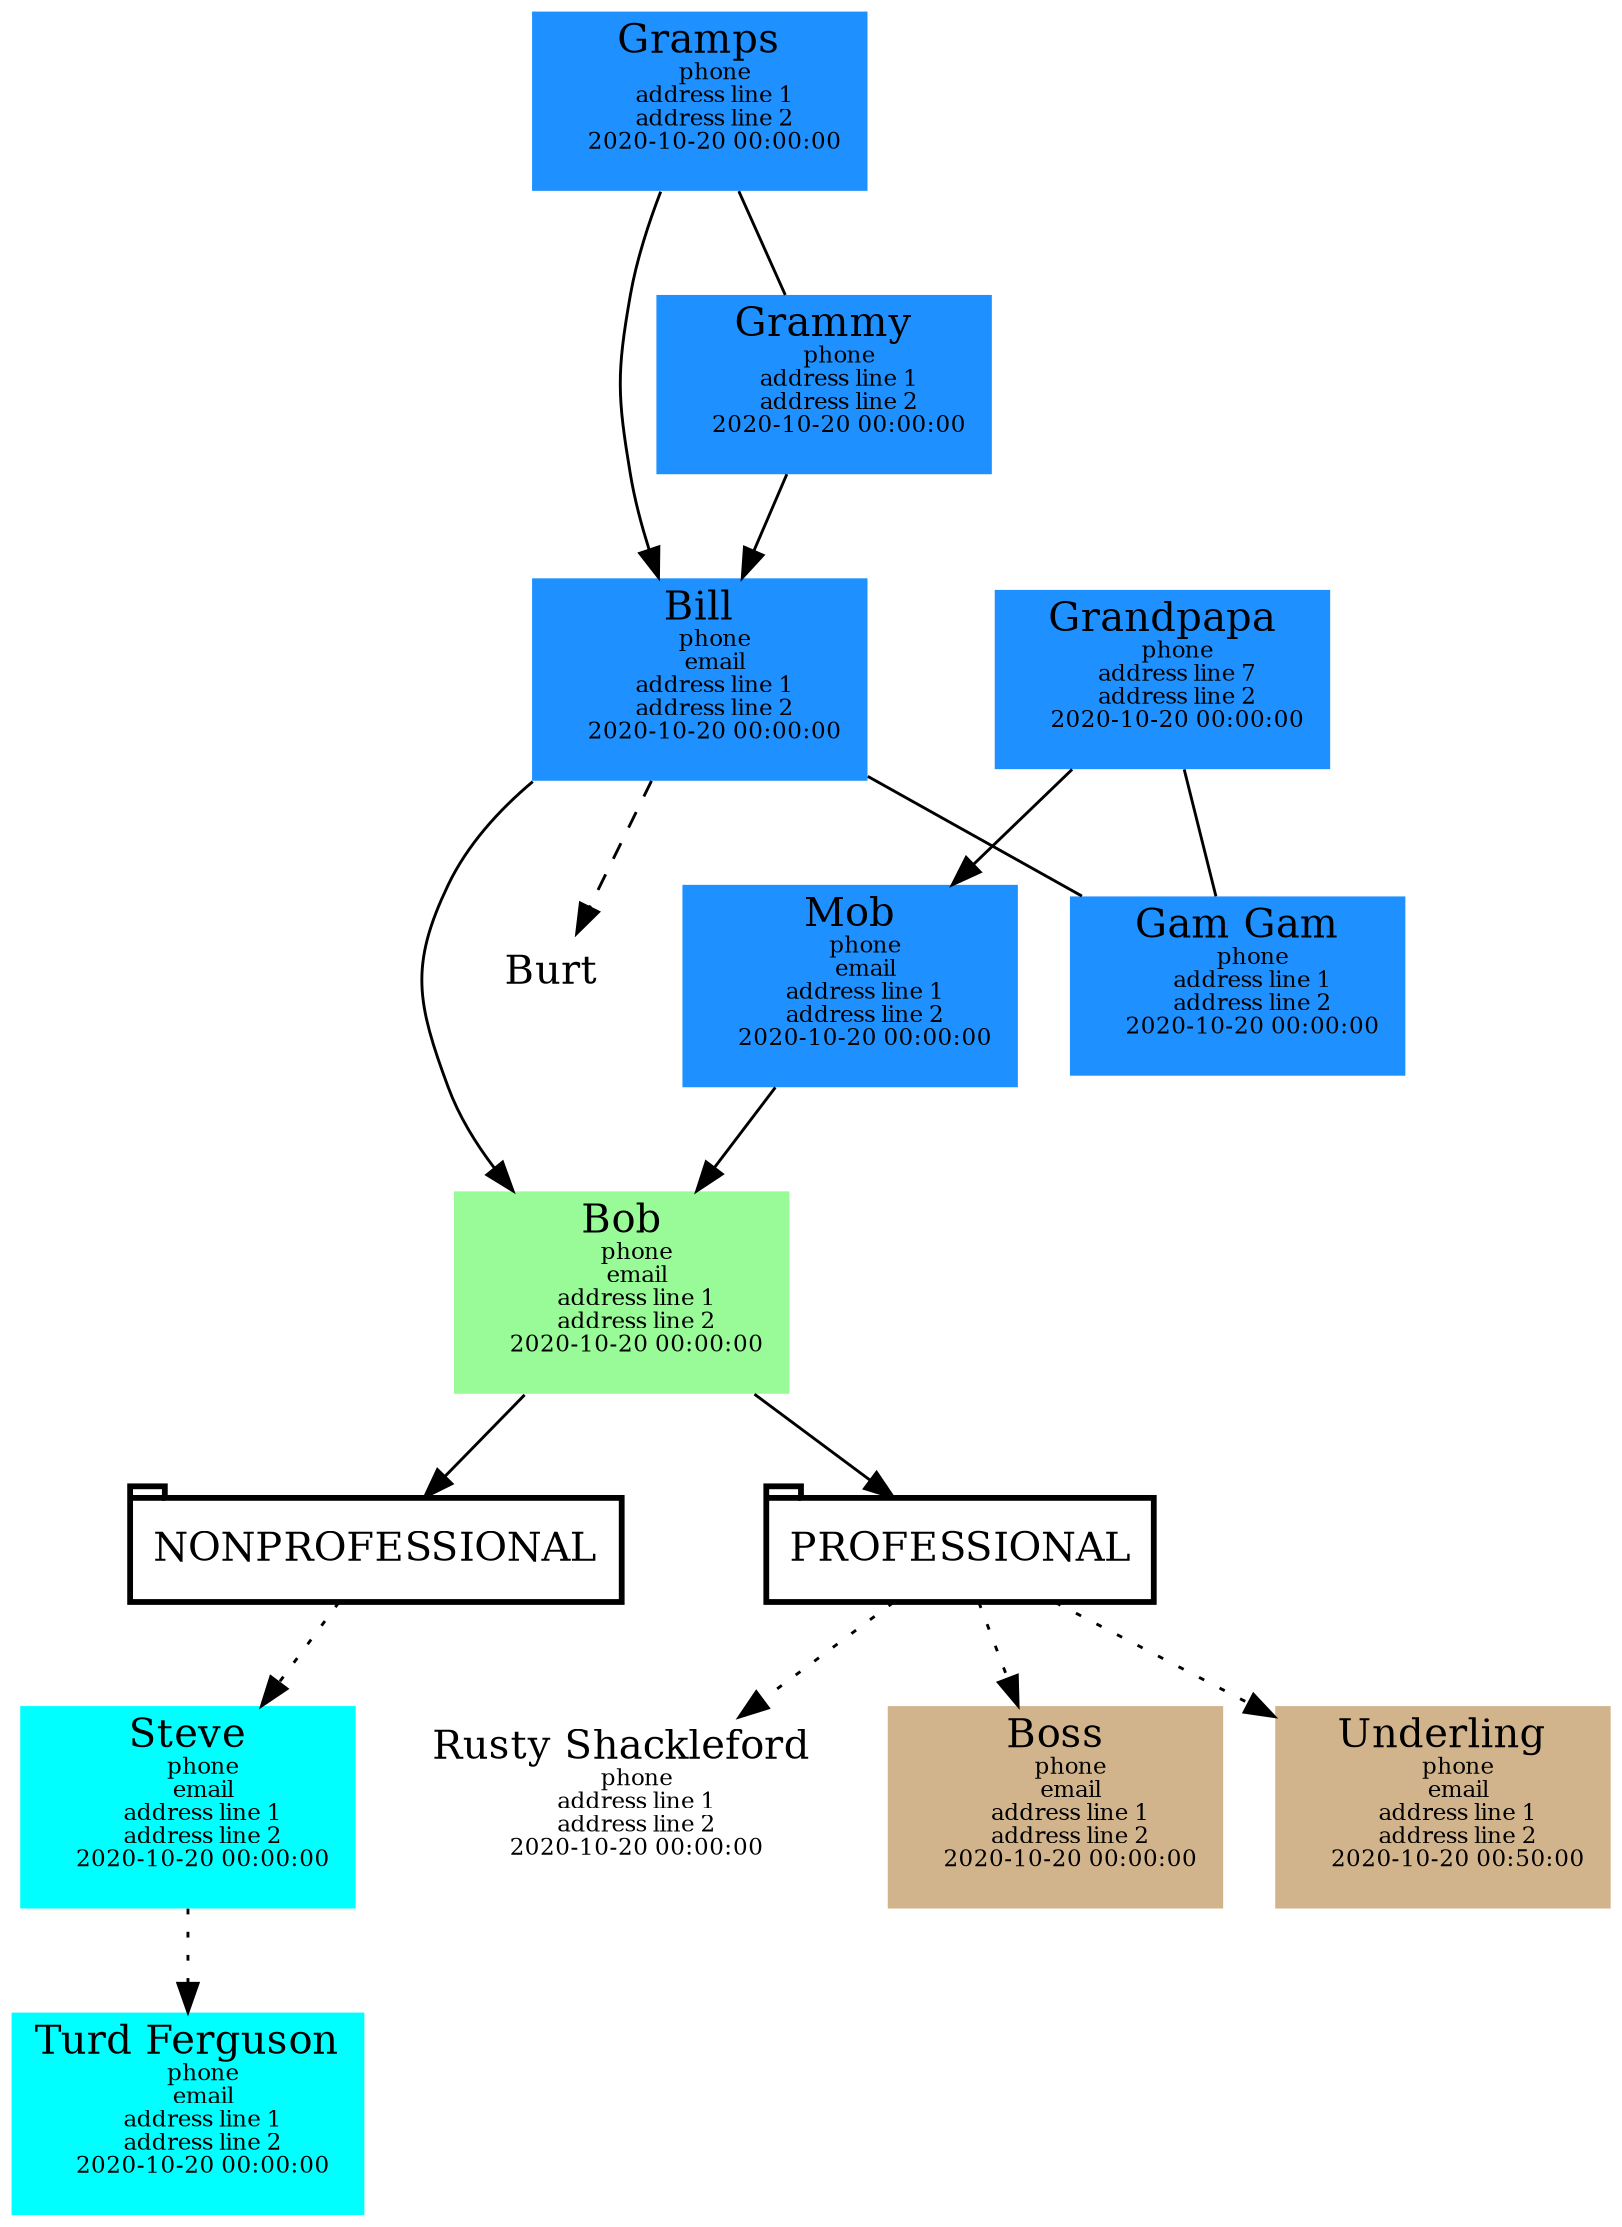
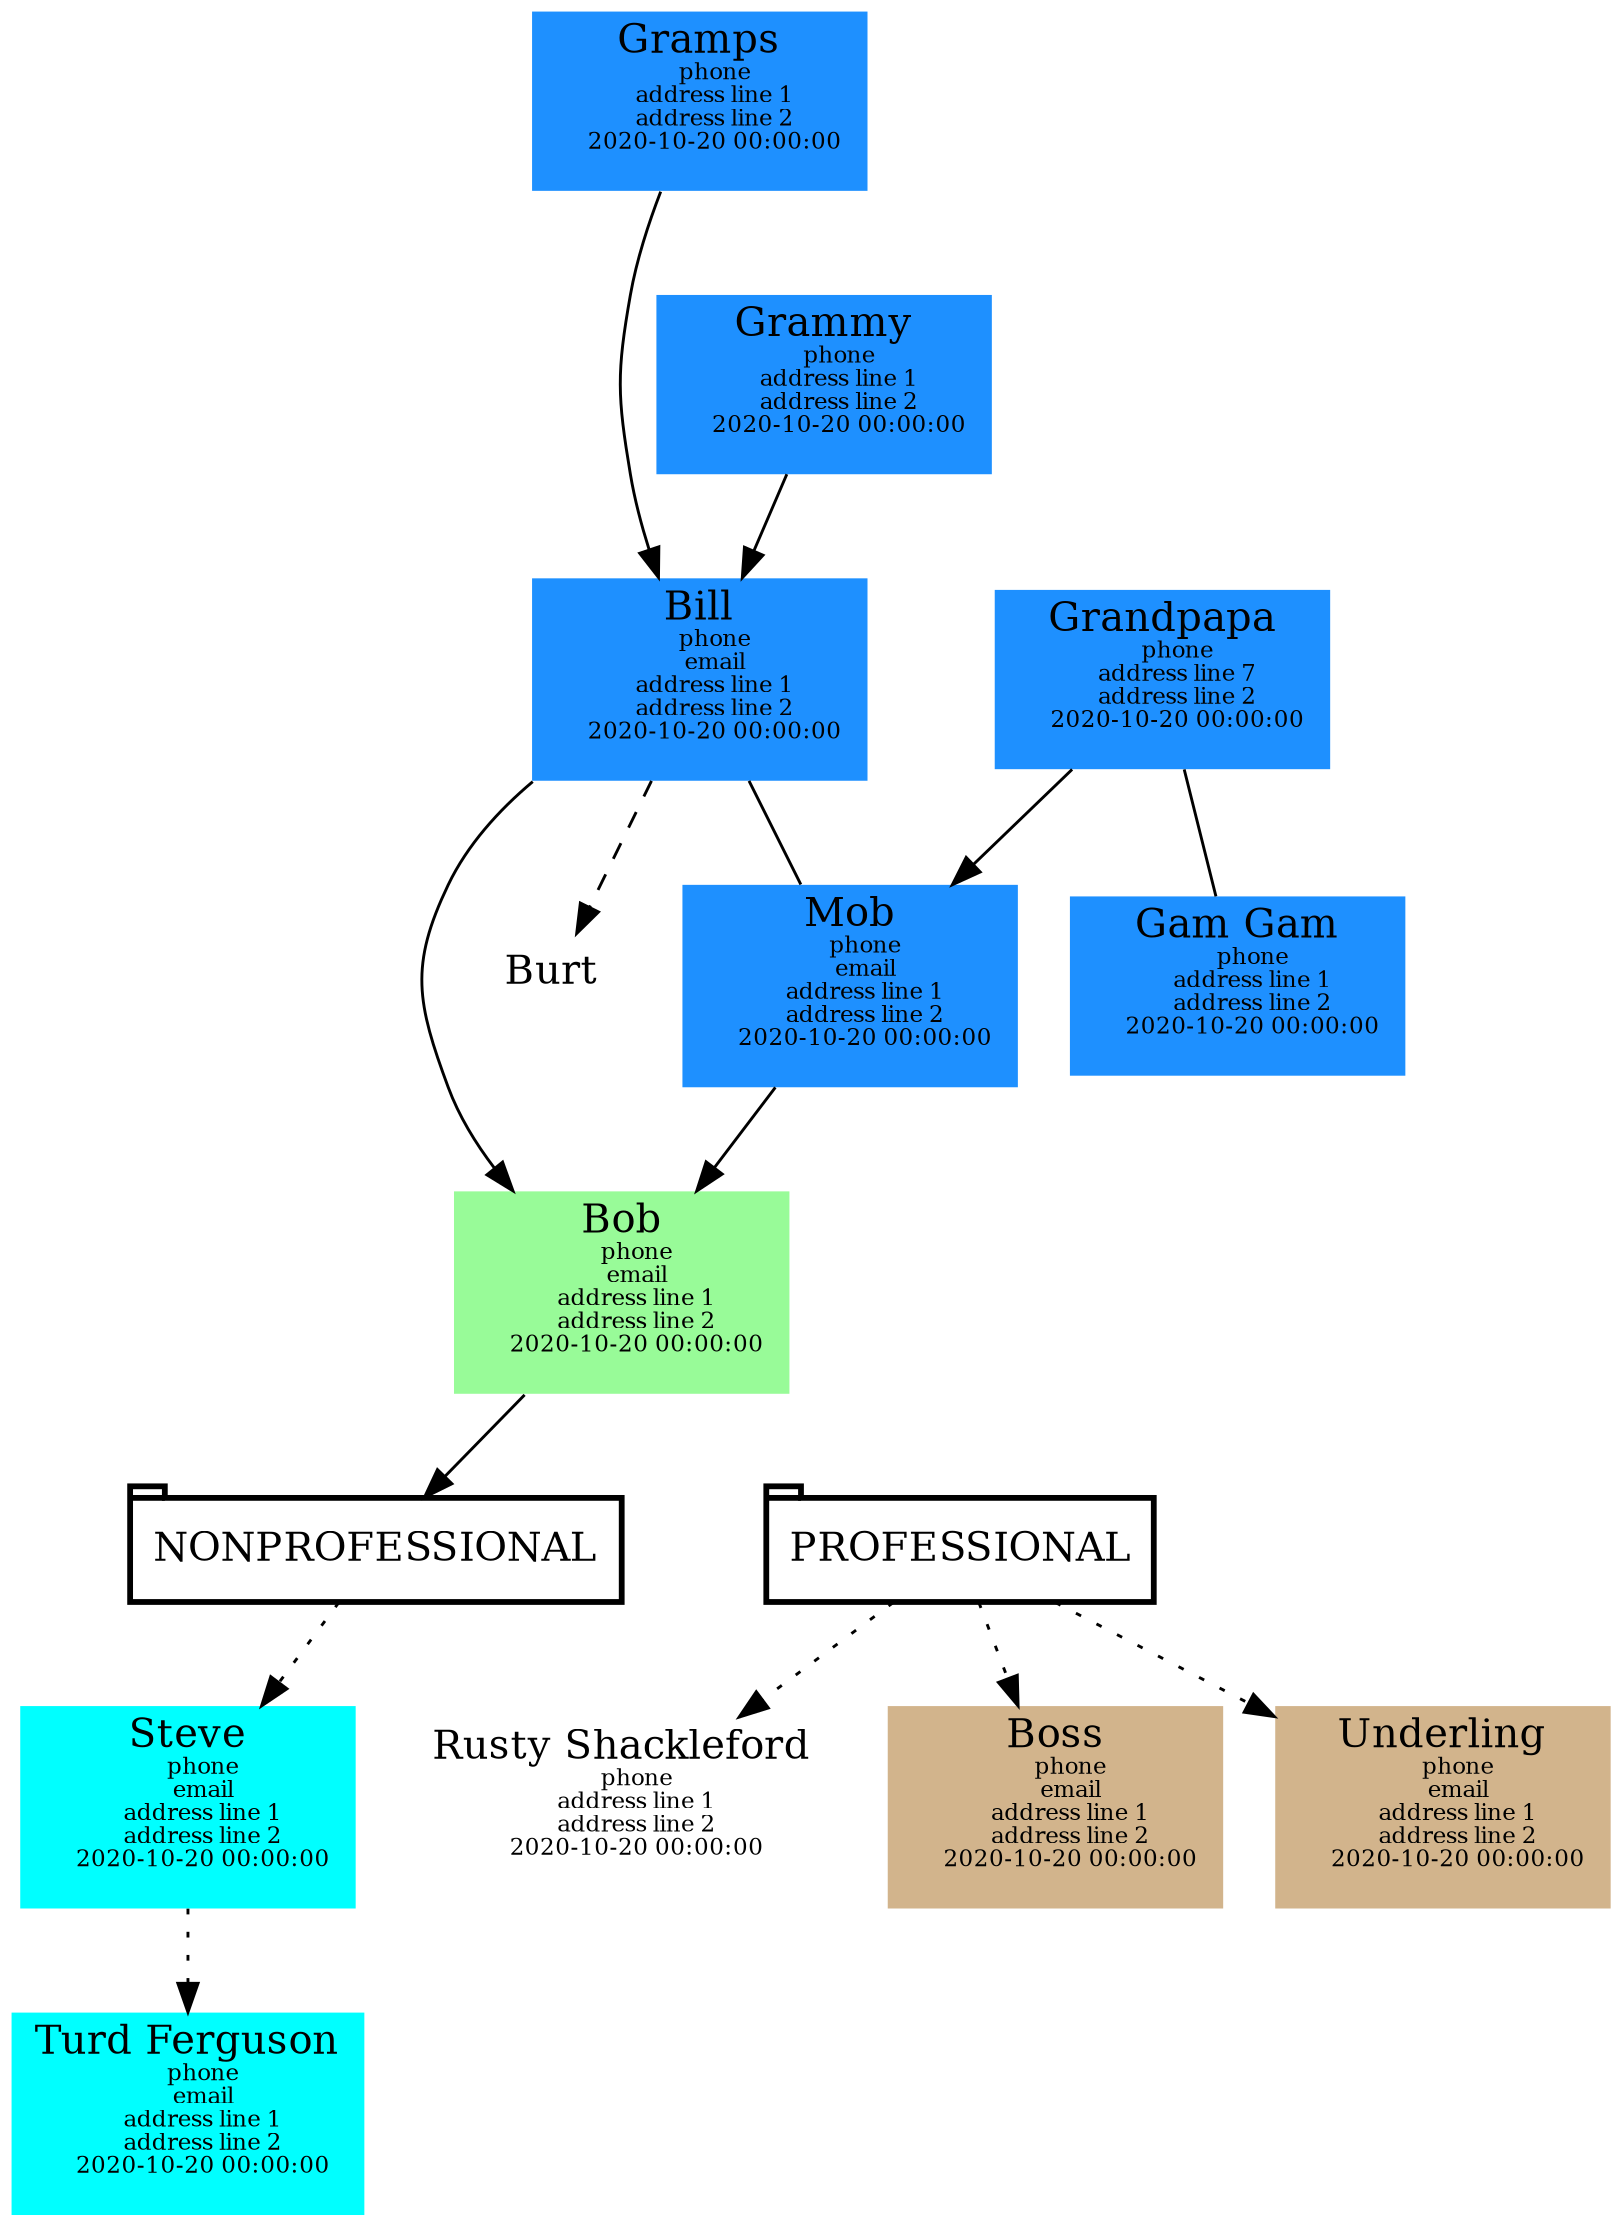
edge "Gramps" -- "Grammy": removed
edge "Bill" -- "Gam Gam": now "Bill" -- "Mob"
edge "Bob" -> "PROFESSIONAL": removed
node "Underling": text "2020-10-20 00:50:00" -> "2020-10-20 00:00:00"
